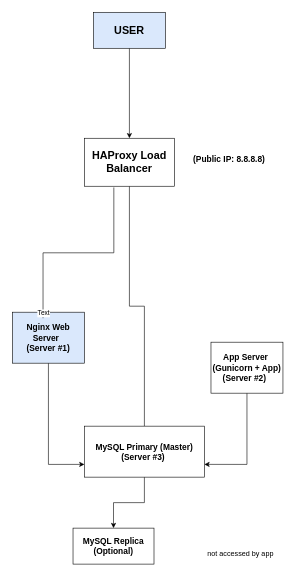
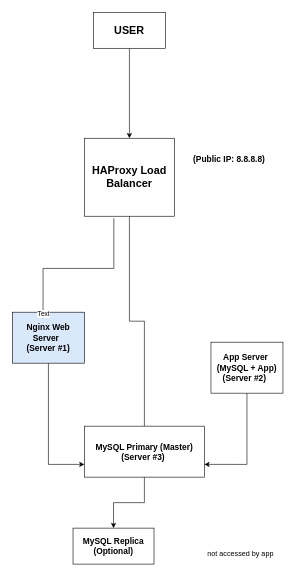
node "USER": fillcolor #dae8fc -> #ffffff
node "HAProxy Load Balancer": size 90x48 -> 90x78
node "App Server (Gunicorn + App) (Server #2)": label "App Server (Gunicorn + App) (Server #2)" -> "App Server (MySQL + App) (Server #2)"
